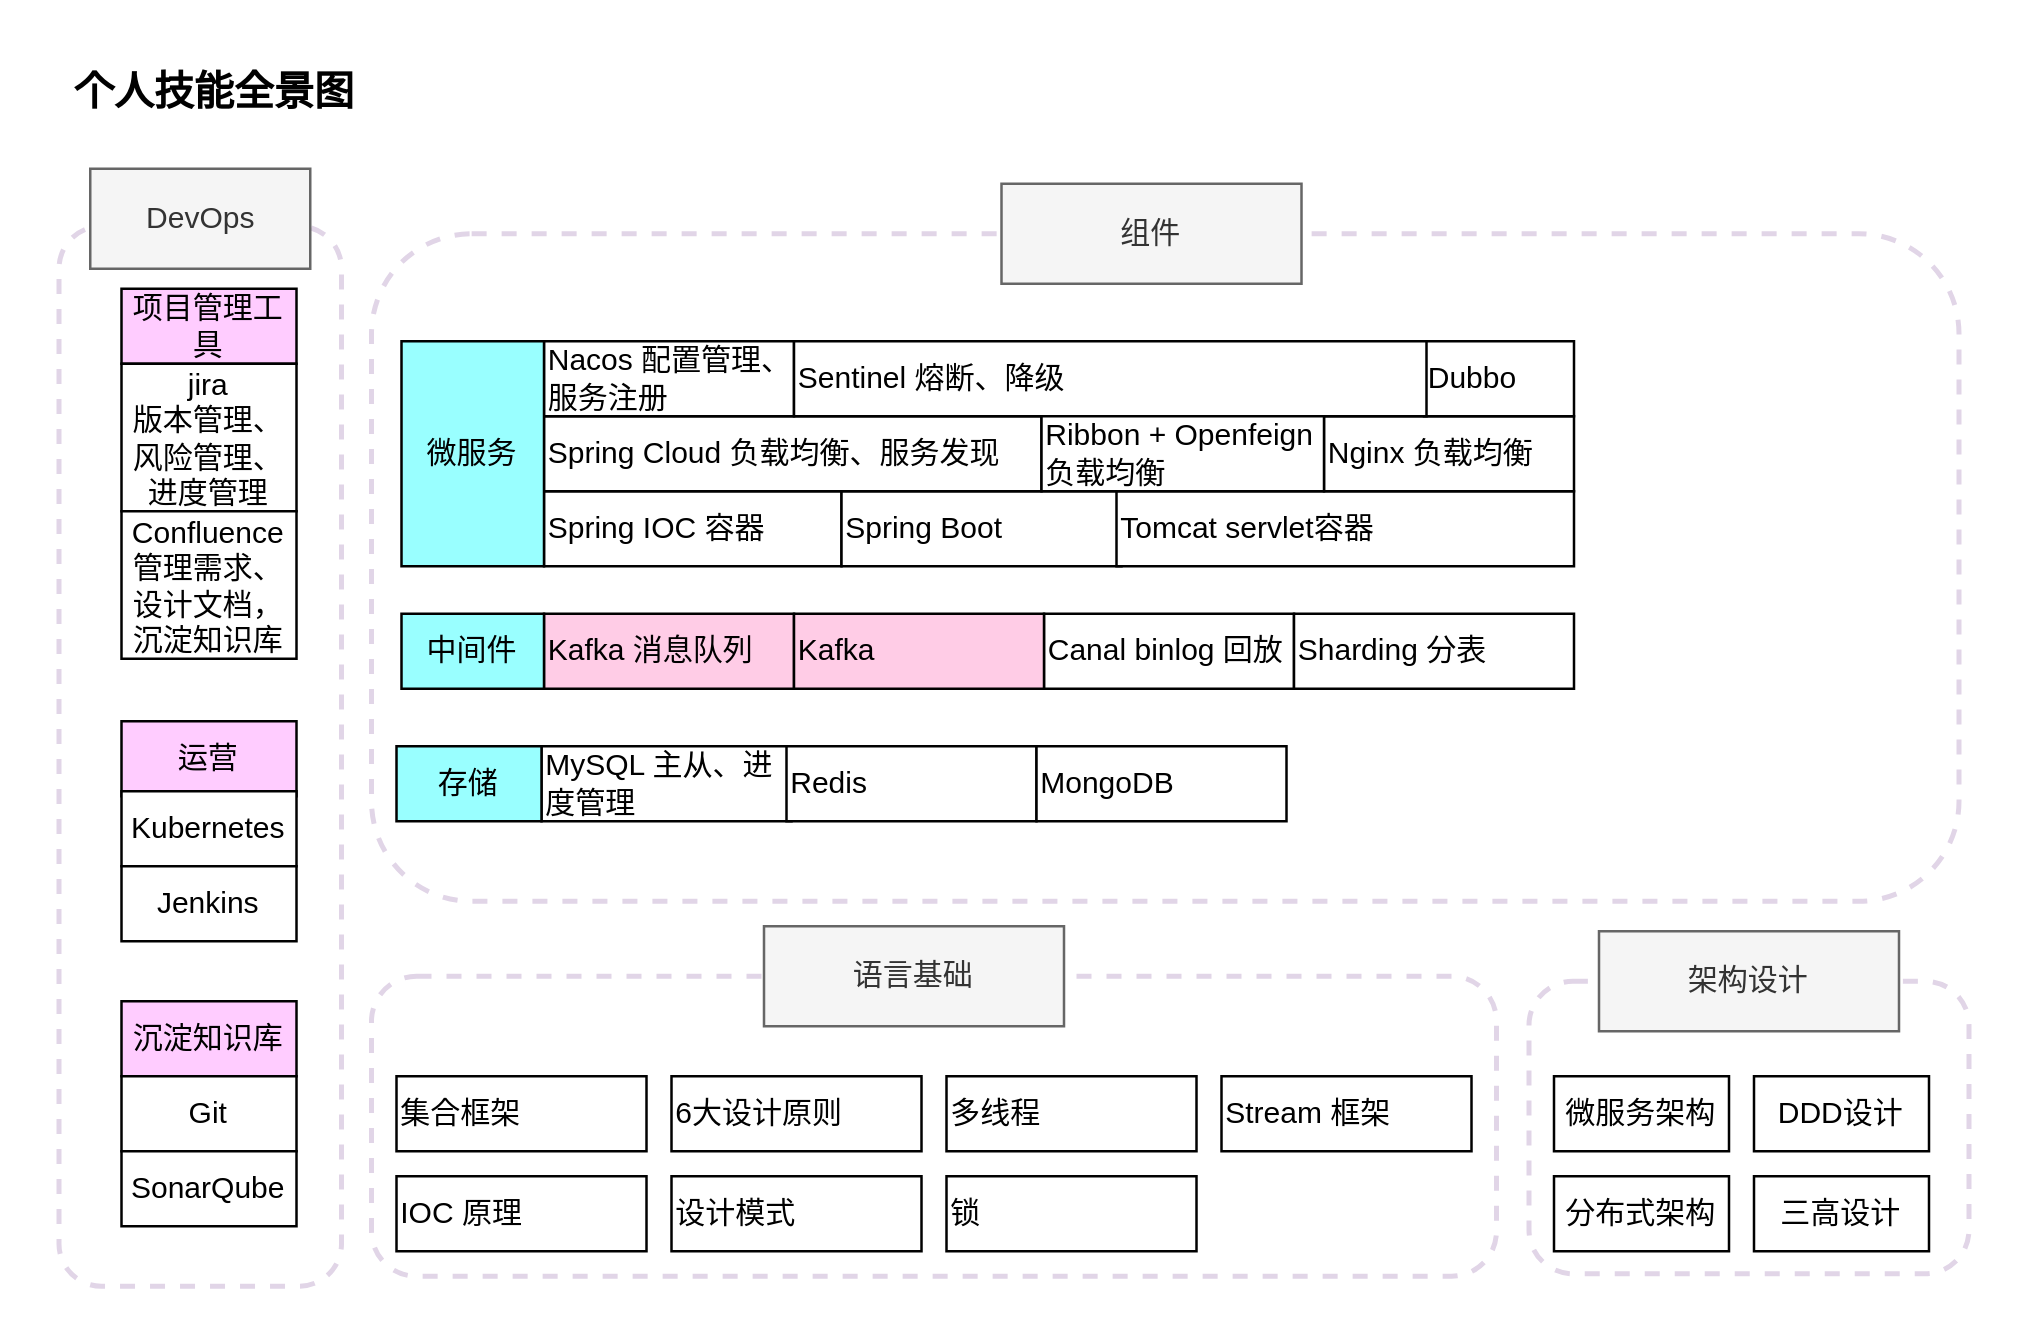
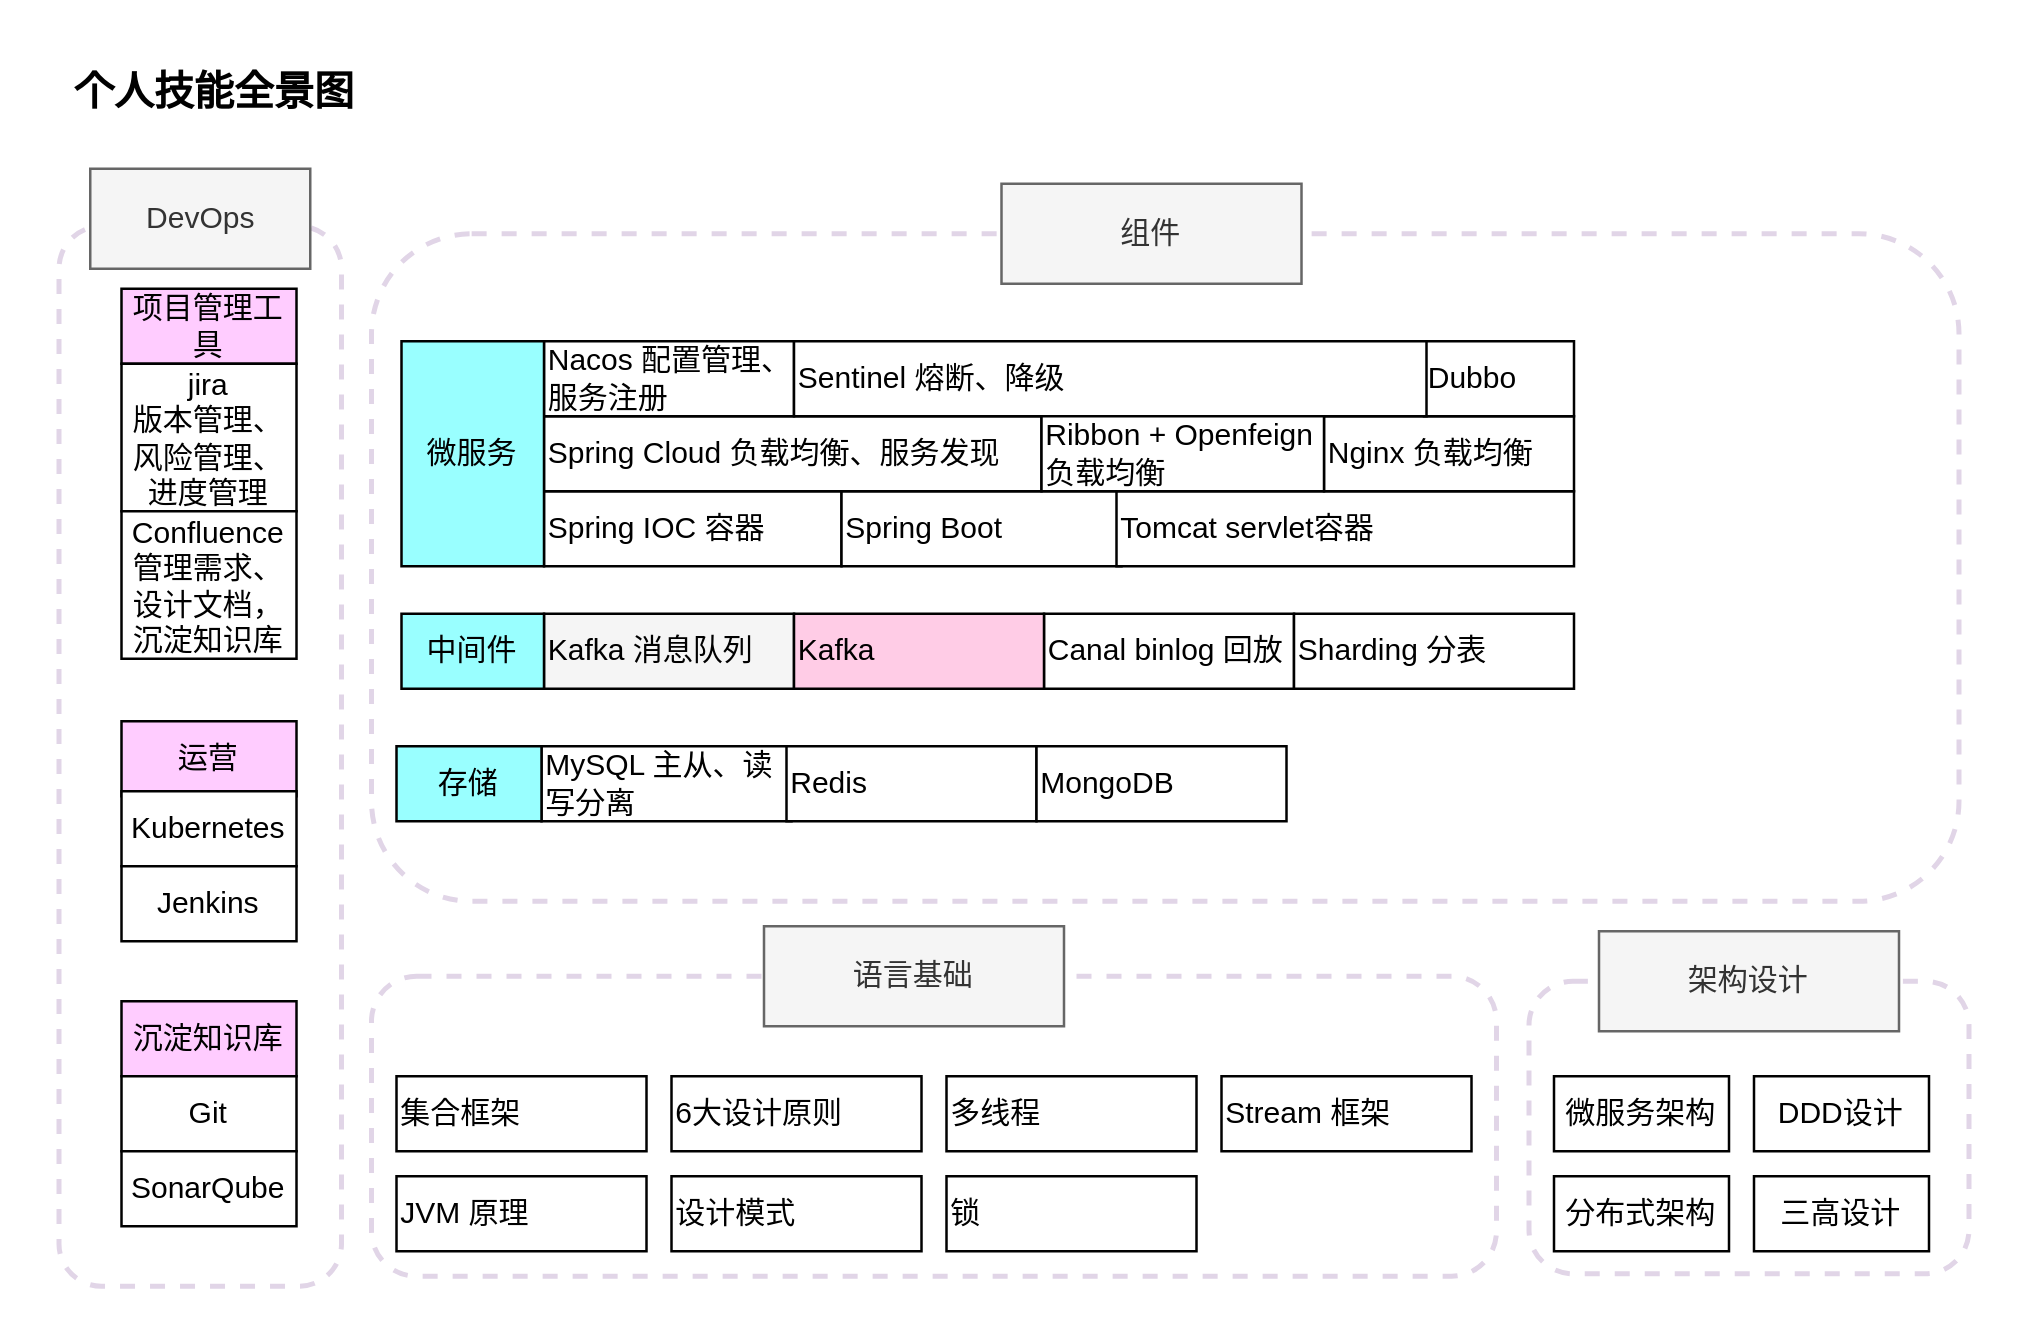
node "Kafka 消息队列": fillcolor #ffcce6 -> #f5f5f5
node "MySQL 主从、进度管理": label "MySQL 主从、进度管理" -> "MySQL 主从、读写分离"
node "IOC 原理": label "IOC 原理" -> "JVM 原理"
